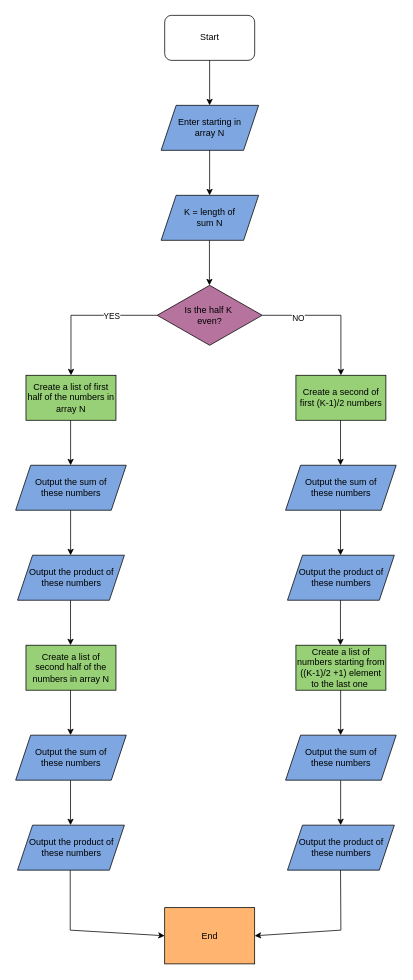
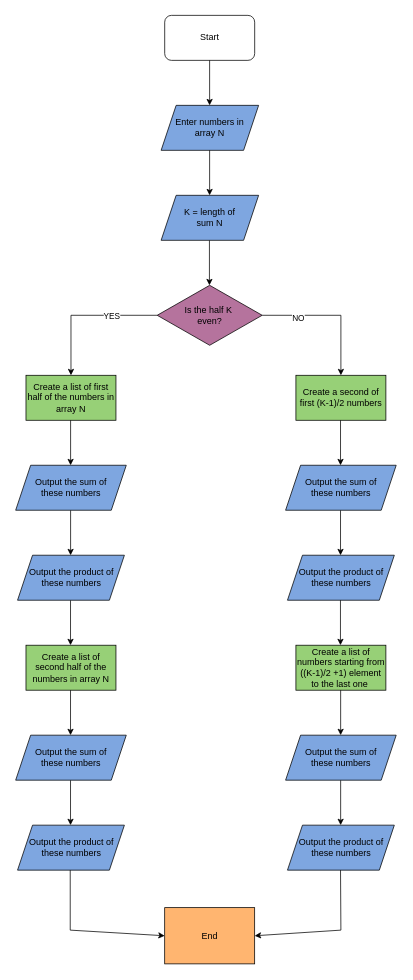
node "Enter starting in array N": label "Enter starting in array N" -> "Enter numbers in array N"
